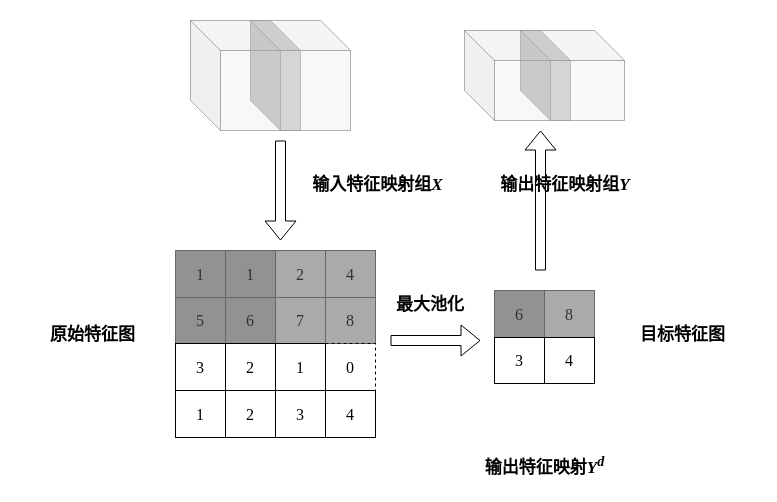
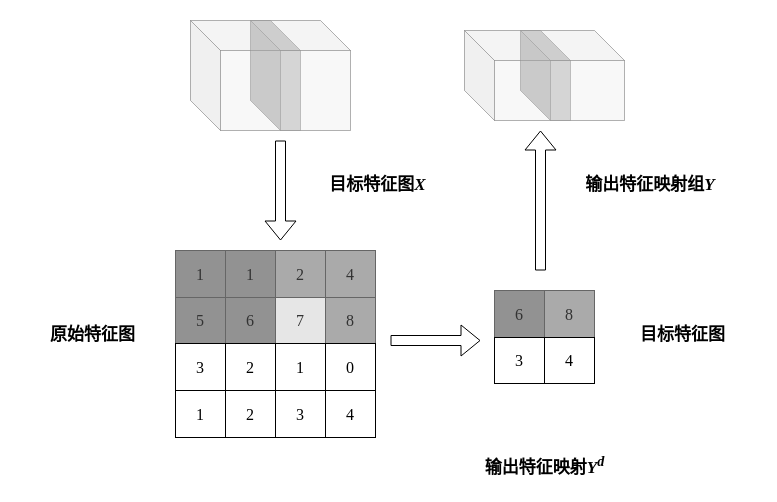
node "输入特征映射组X": label "输入特征映射组X" -> "目标特征图X"
node "输出特征映射组Y": moved (566, 186) -> (651, 186)
node "最大池化": removed
node "7": fillcolor #aaaaaa -> #e6e6e6
node "0": style dashed -> solid
